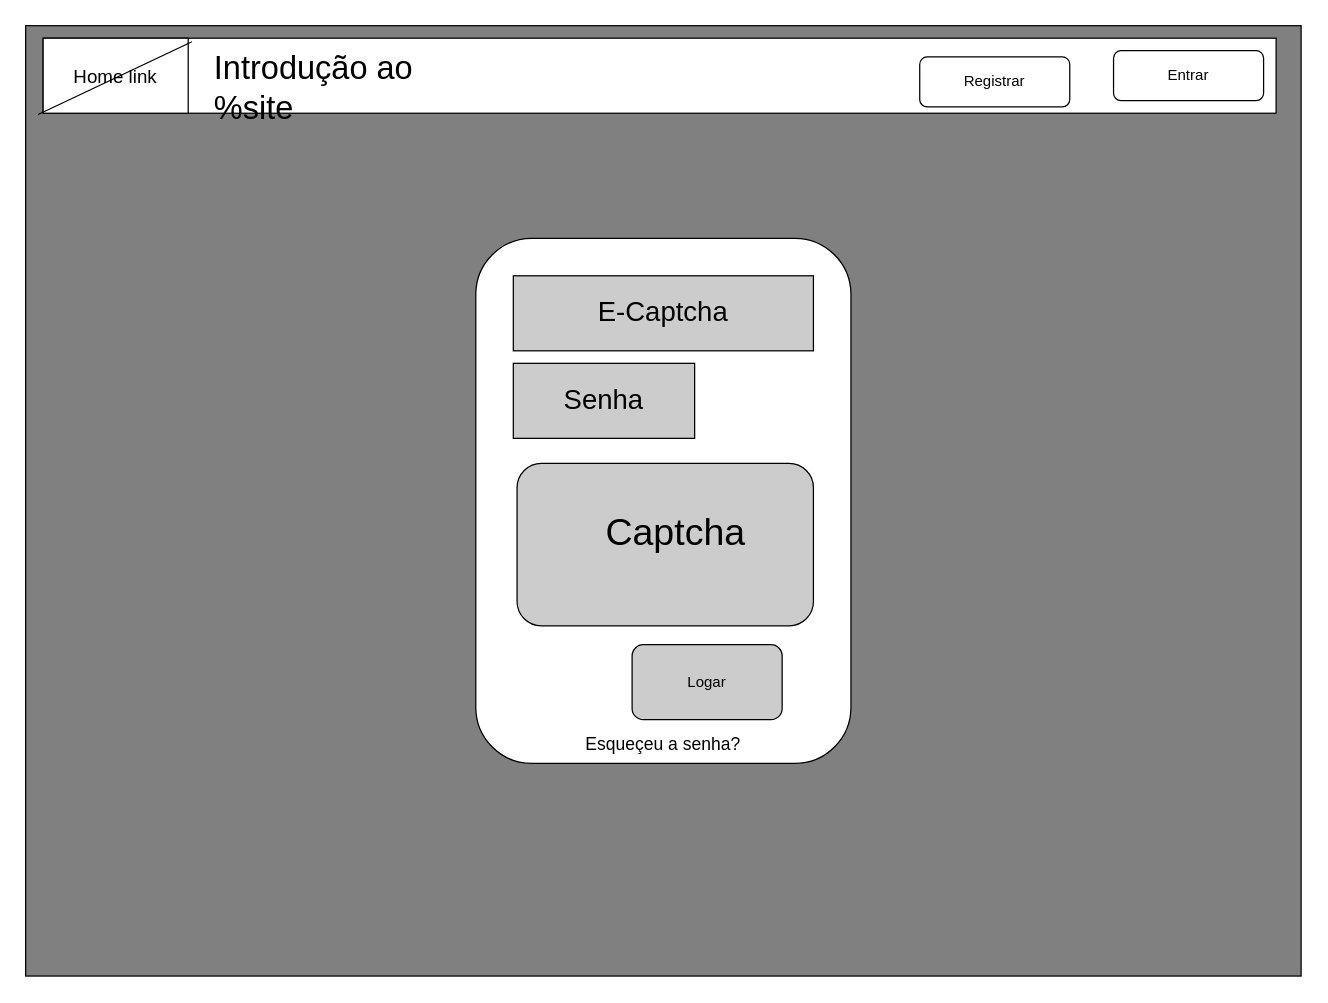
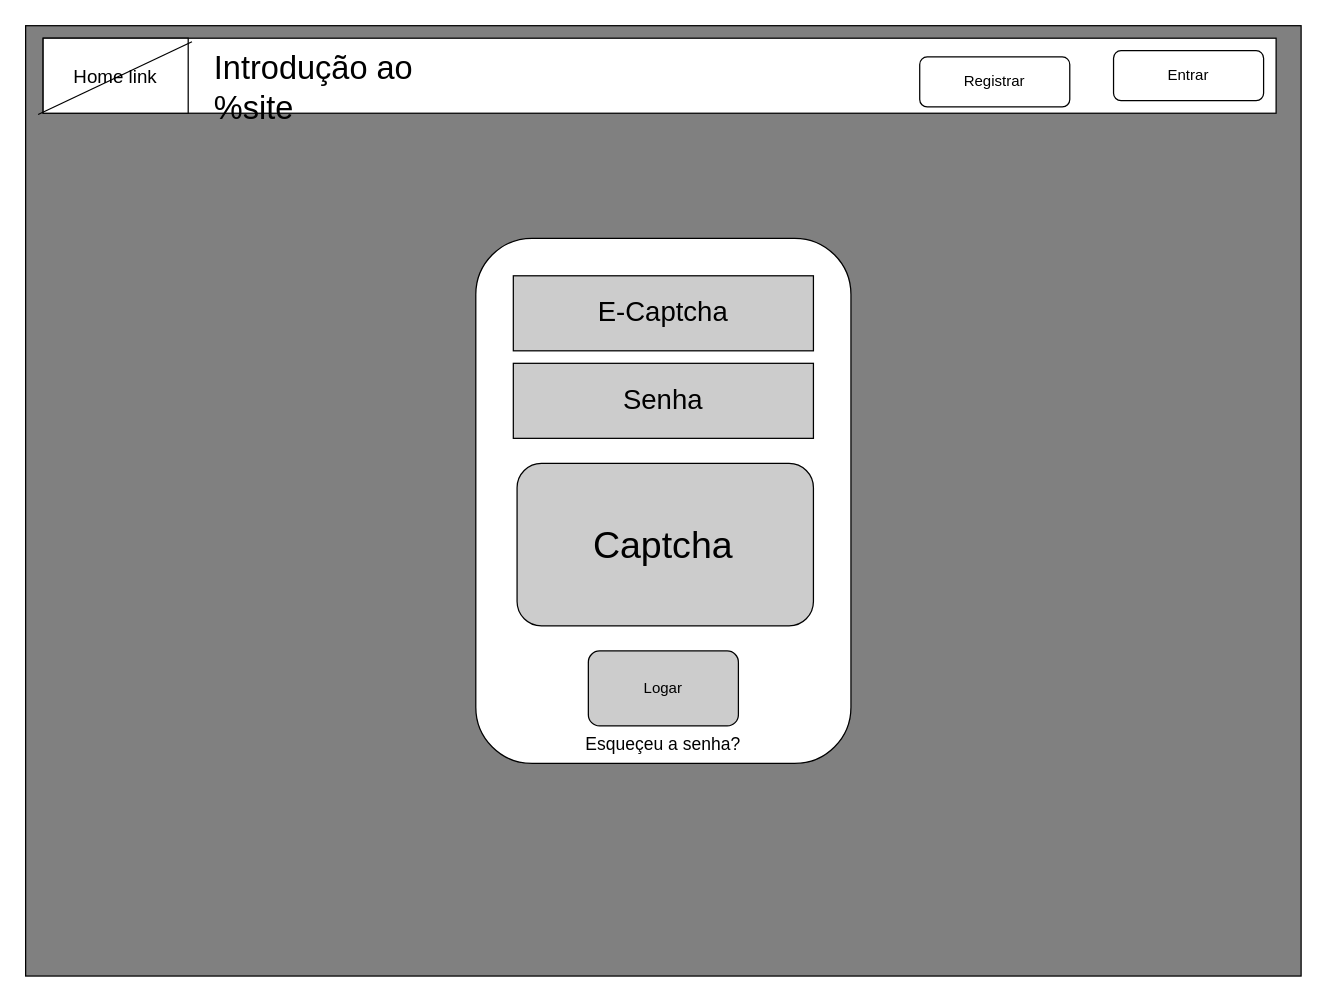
node "Senha": size 181x75 -> 300x75
node "Captcha": moved (676, 532) -> (663, 544)
node "Logar": moved (707, 682) -> (663, 688)
